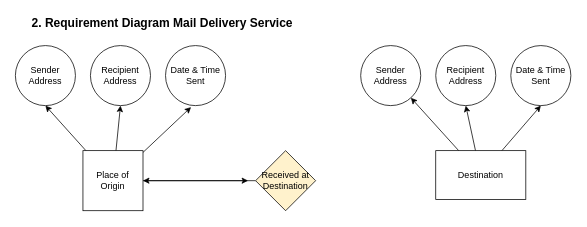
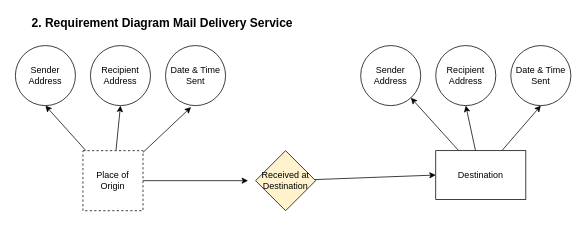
node "Place of Origin": style solid -> dashed
edge "Received at Destination" -> "Place of Origin": now "Received at Destination" -> "Destination"
